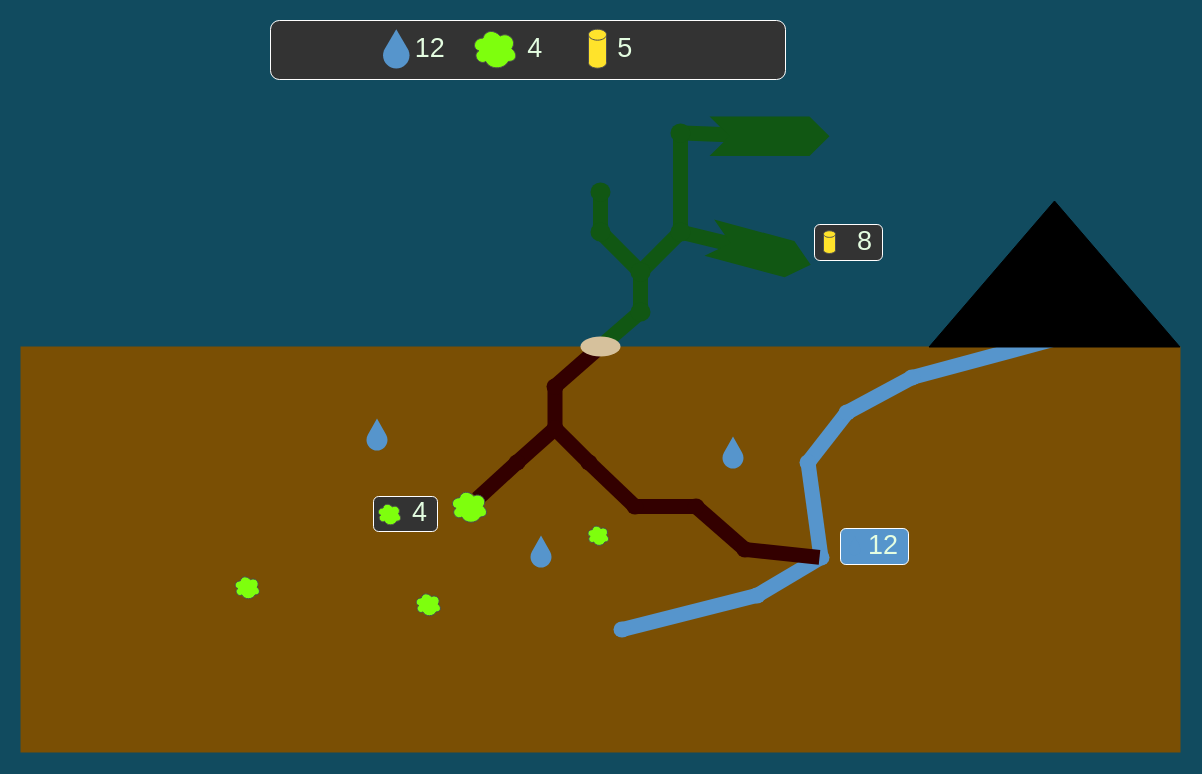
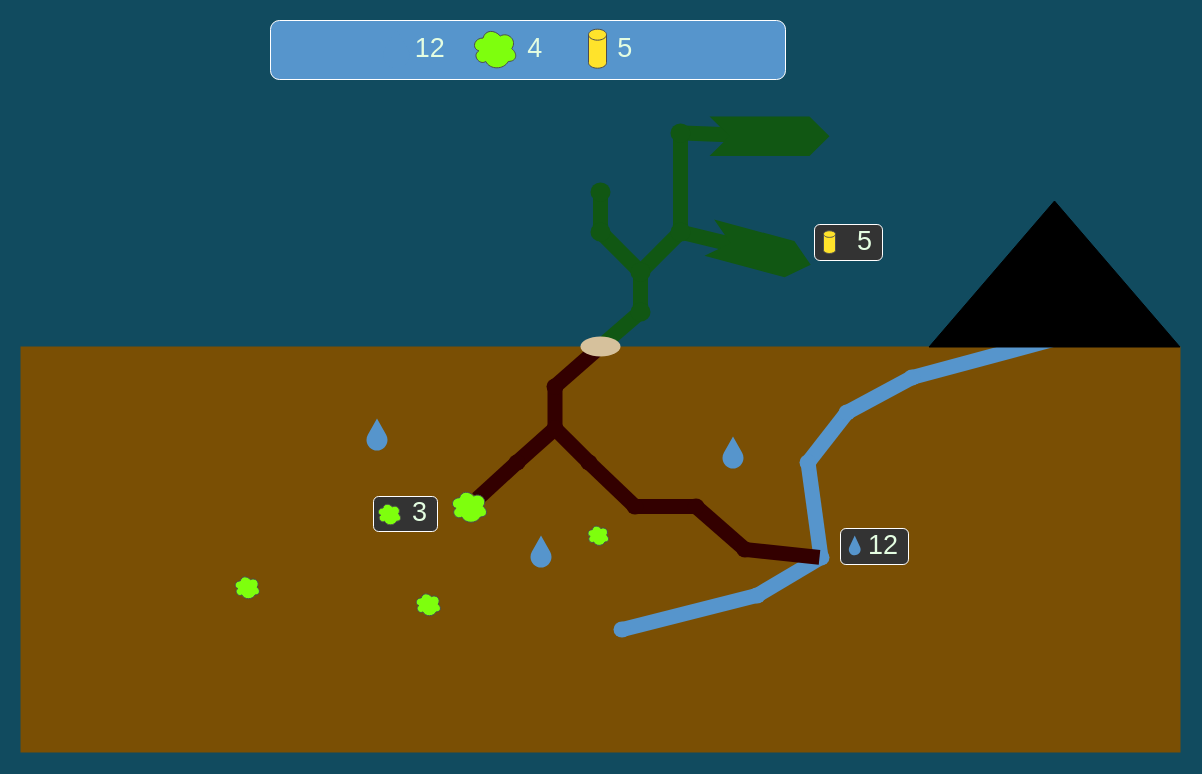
node "12 4 5": fillcolor #333333 -> #5695cc
node "8": label "8" -> "5"
node "4": label "4" -> "3"
node "12": fillcolor #5695cc -> #333333
